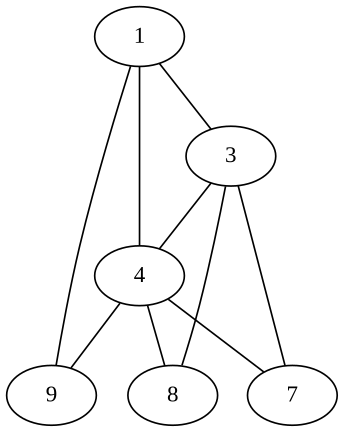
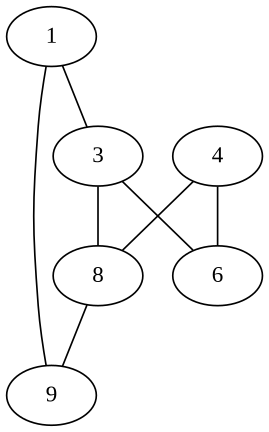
edge "1" -- "4": removed
edge "3" -- "4": removed
edge "4" -- "9": now "8" -- "9"
node "7": label "7" -> "6"
